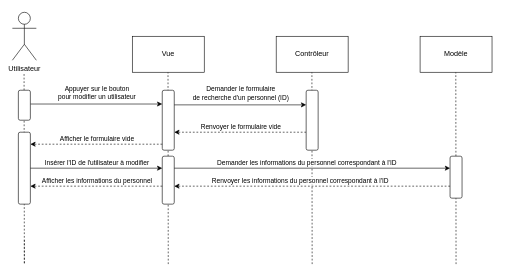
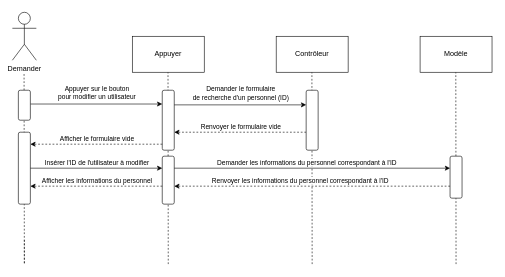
node "Vue": label "Vue" -> "Appuyer"
node "Utilisateur": label "Utilisateur" -> "Demander"
